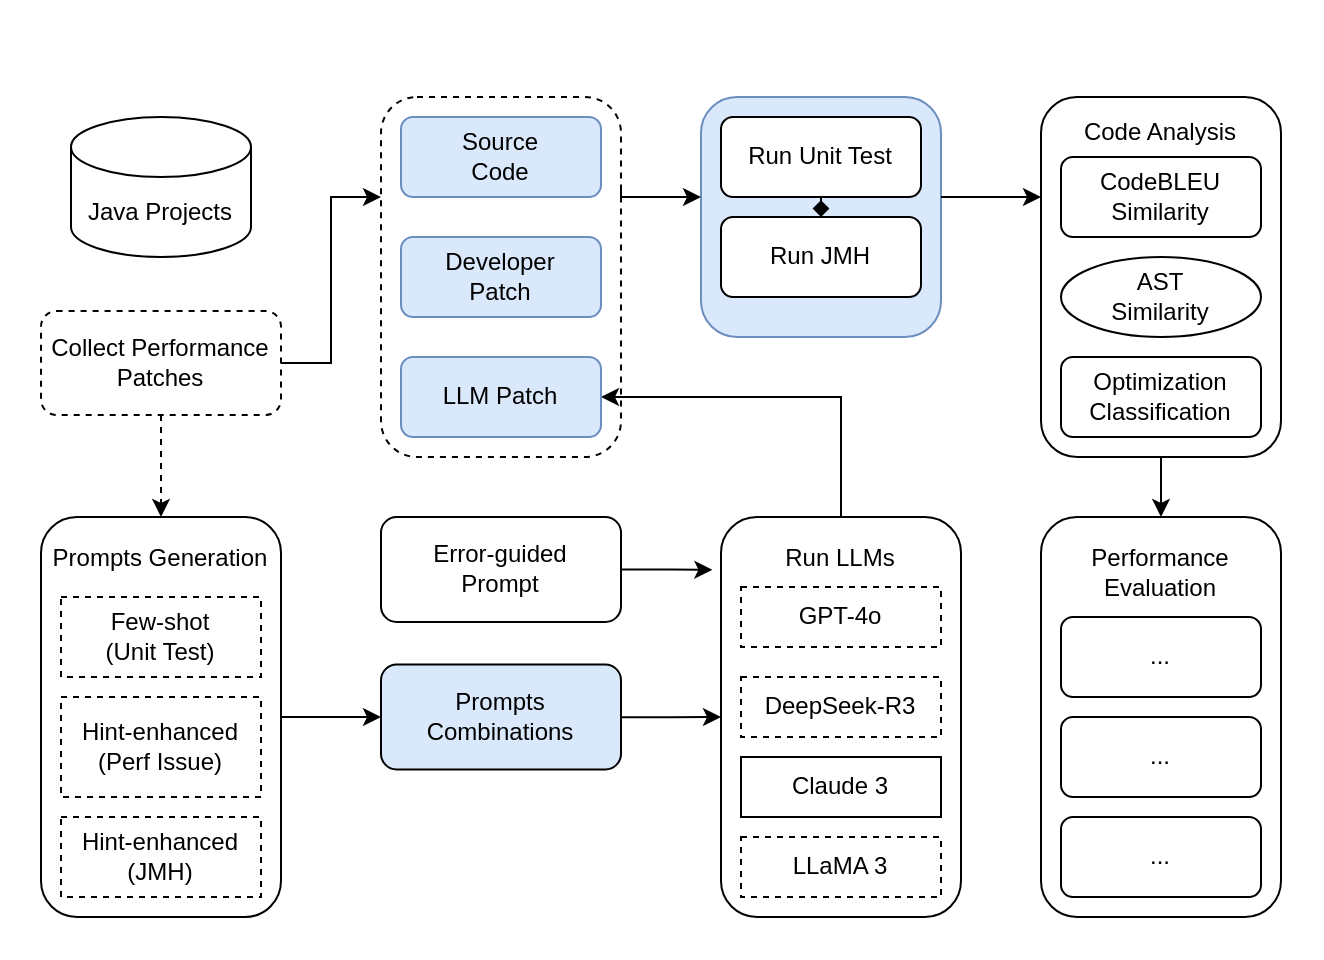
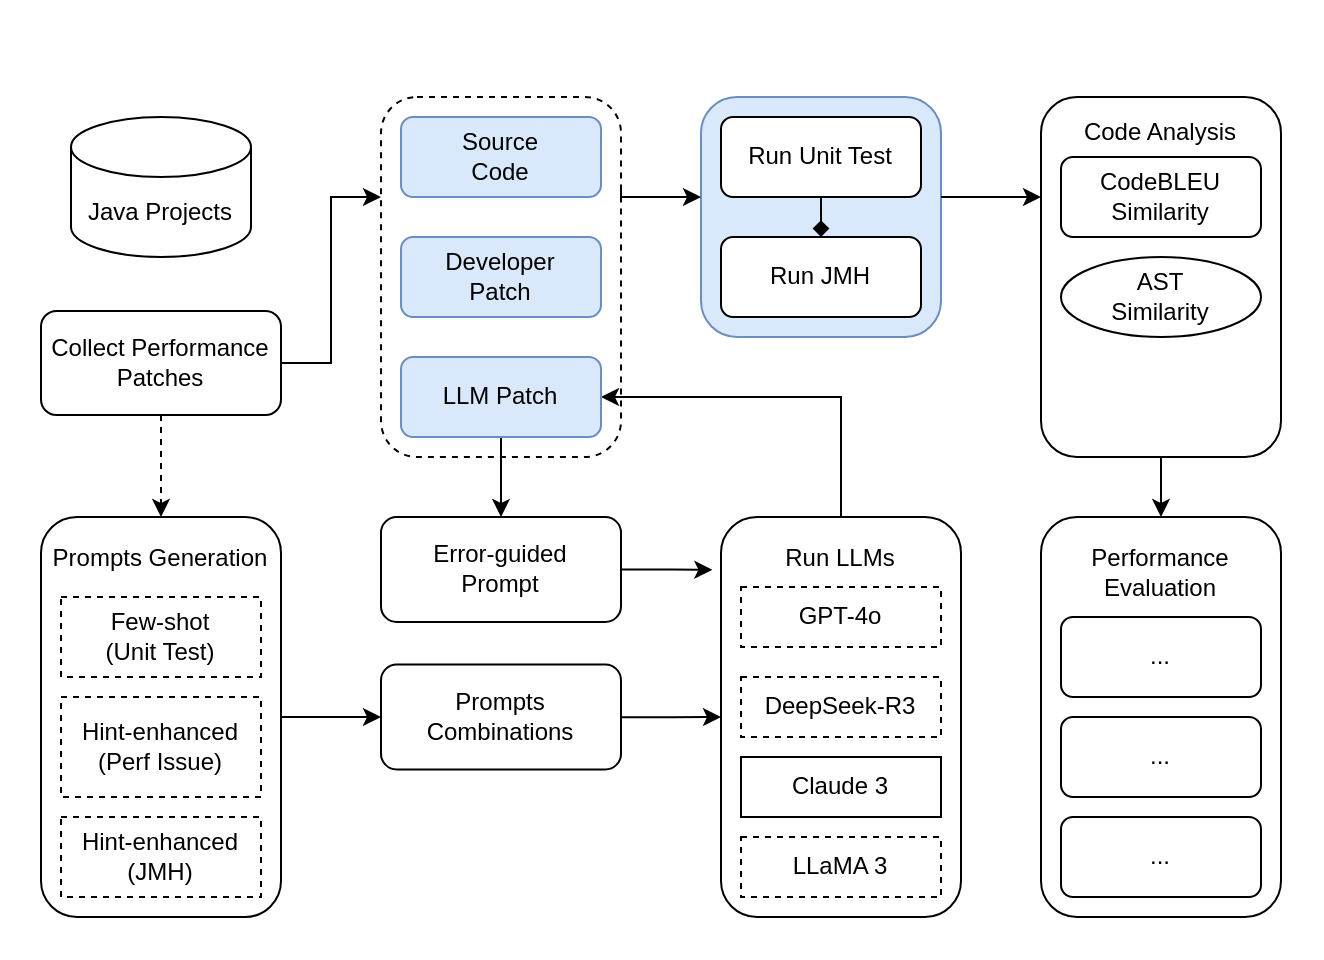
node "Run JMH": moved (821, 257) -> (821, 277)
node "Collect Performance Patches": style dashed -> solid
node "Optimization Classification": removed
edge "LLM Patch" -> "Error-guided Prompt": added
node "Prompts Combinations": fillcolor #dae8fc -> #ffffff
